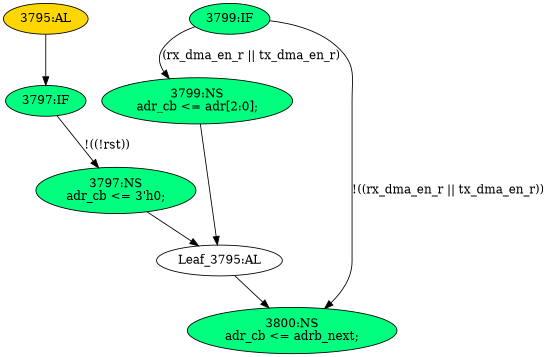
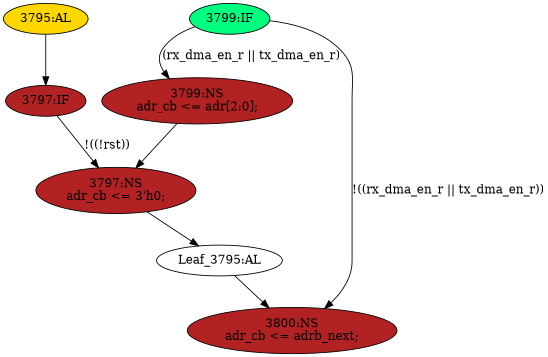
node "3797:IF": fillcolor springgreen -> firebrick
node "3799:NS adr_cb <= adr[2:0];": fillcolor springgreen -> firebrick
edge "3799:NS adr_cb <= adr[2:0];" -> "Leaf_3795:AL": now "3799:NS adr_cb <= adr[2:0];" -> "3797:NS adr_cb <= 3'h0;"
node "3797:NS adr_cb <= 3'h0;": fillcolor springgreen -> firebrick
node "3800:NS adr_cb <= adrb_next;": fillcolor springgreen -> firebrick
